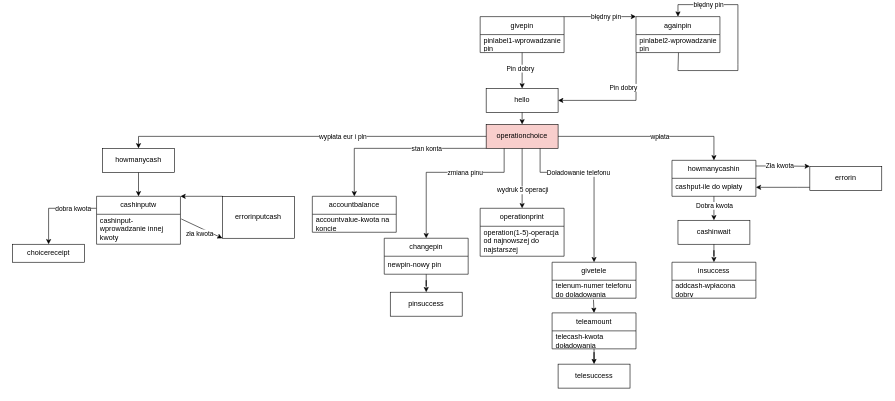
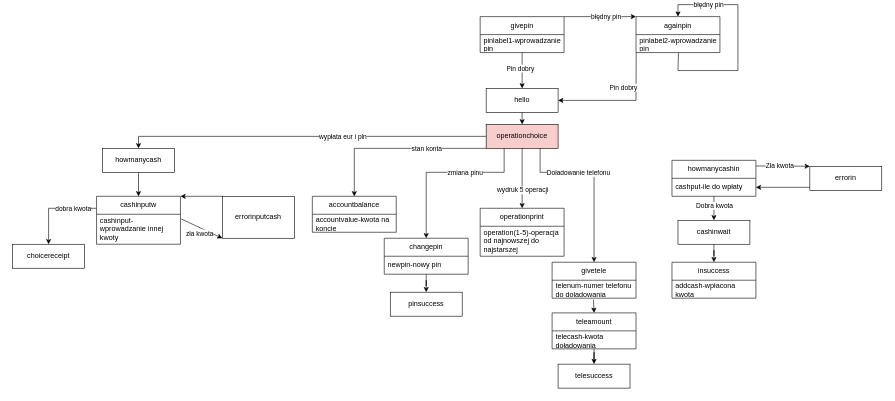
edge "operationchoice" -> "howmanycashin": removed, label "wpłata"
node "choicereceipt": size 72x18 -> 72x24
node "addcash-wpłacona dobry": label "addcash-wpłacona dobry" -> "addcash-wpłacona kwota"
